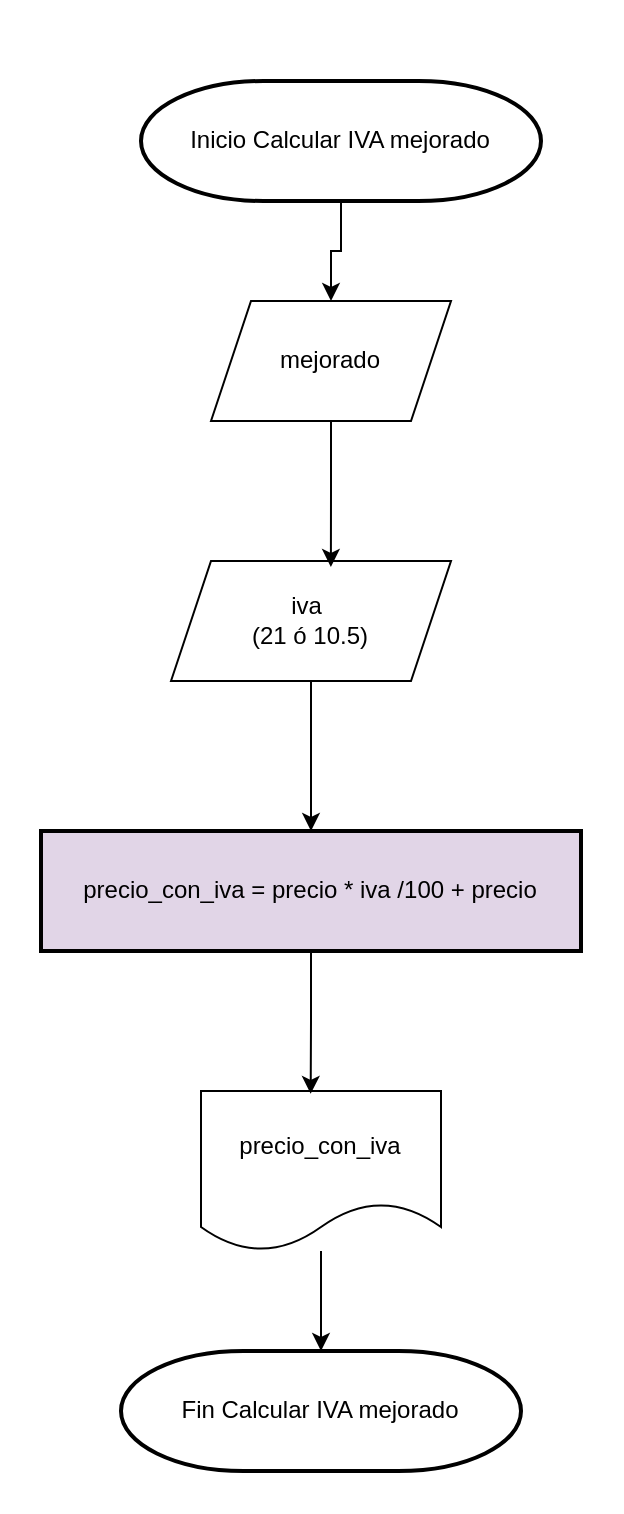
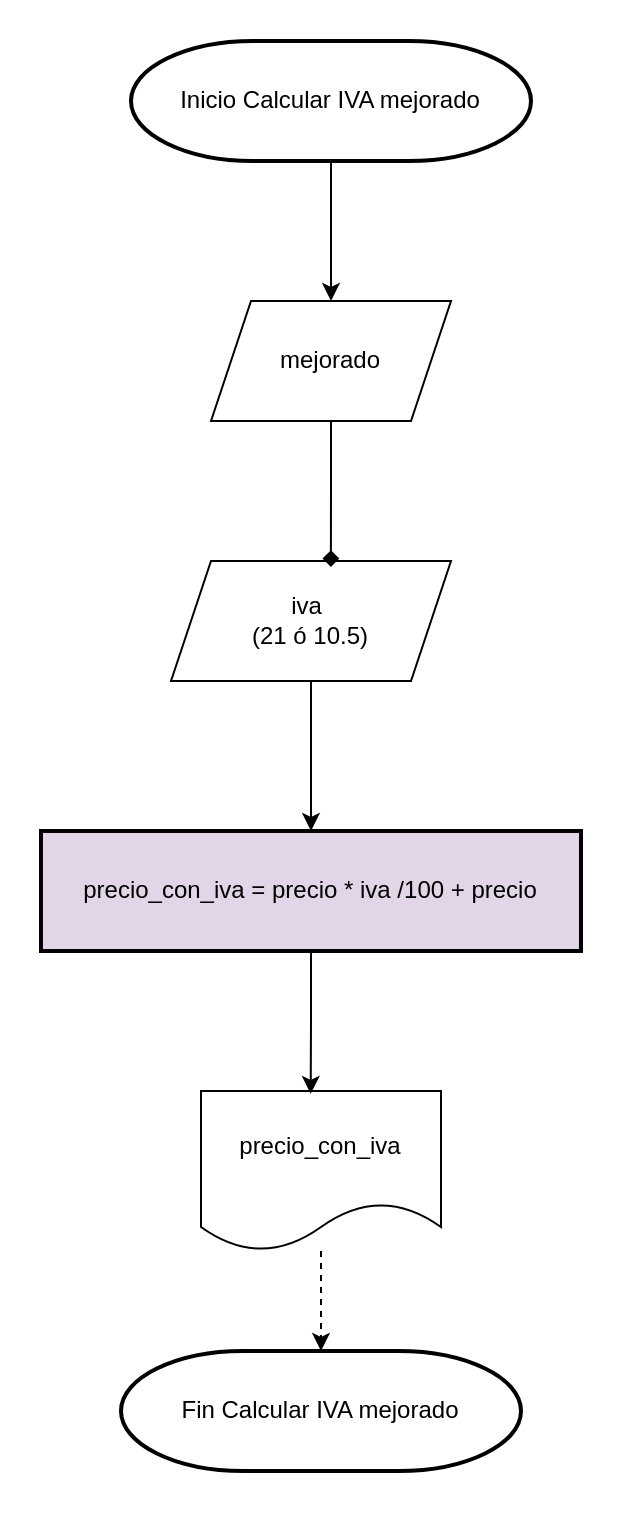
node "Inicio Calcular IVA mejorado": moved (341, 141) -> (331, 101)
edge "mejorado" -> "iva (21 ó 10.5)": arrowhead classic -> diamond
edge "precio_con_iva" -> "Fin Calcular IVA mejorado": style solid -> dashed
